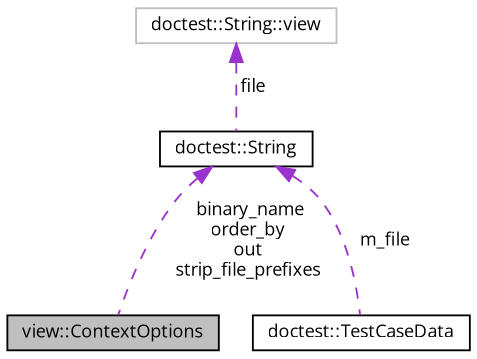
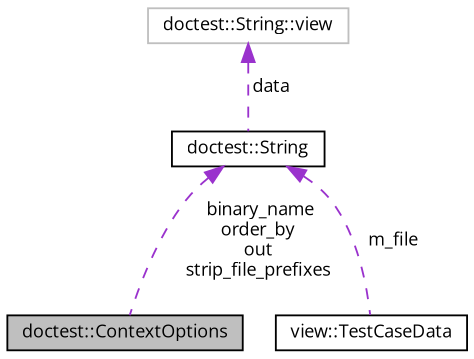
edge "doctest::String" -> "doctest::String::view": label " file" -> " data"
node "view::ContextOptions": label "view::ContextOptions" -> "doctest::ContextOptions"
node "doctest::TestCaseData": label "doctest::TestCaseData" -> "view::TestCaseData"
